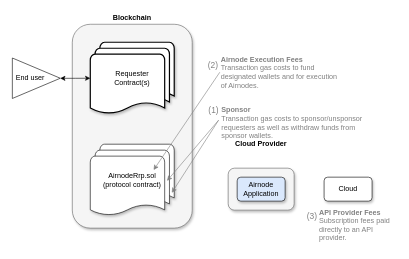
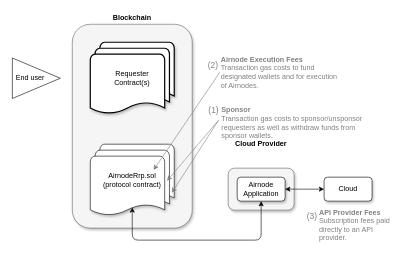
edge "End user" -- "Requester Contract(s)": removed
node "Airnode Application": fillcolor #dae8fc -> #ffffff
edge "Airnode Application" -- "Cloud": added
edge "AirnodeRrp.sol (protocol contract)" -- "Airnode Application": added
